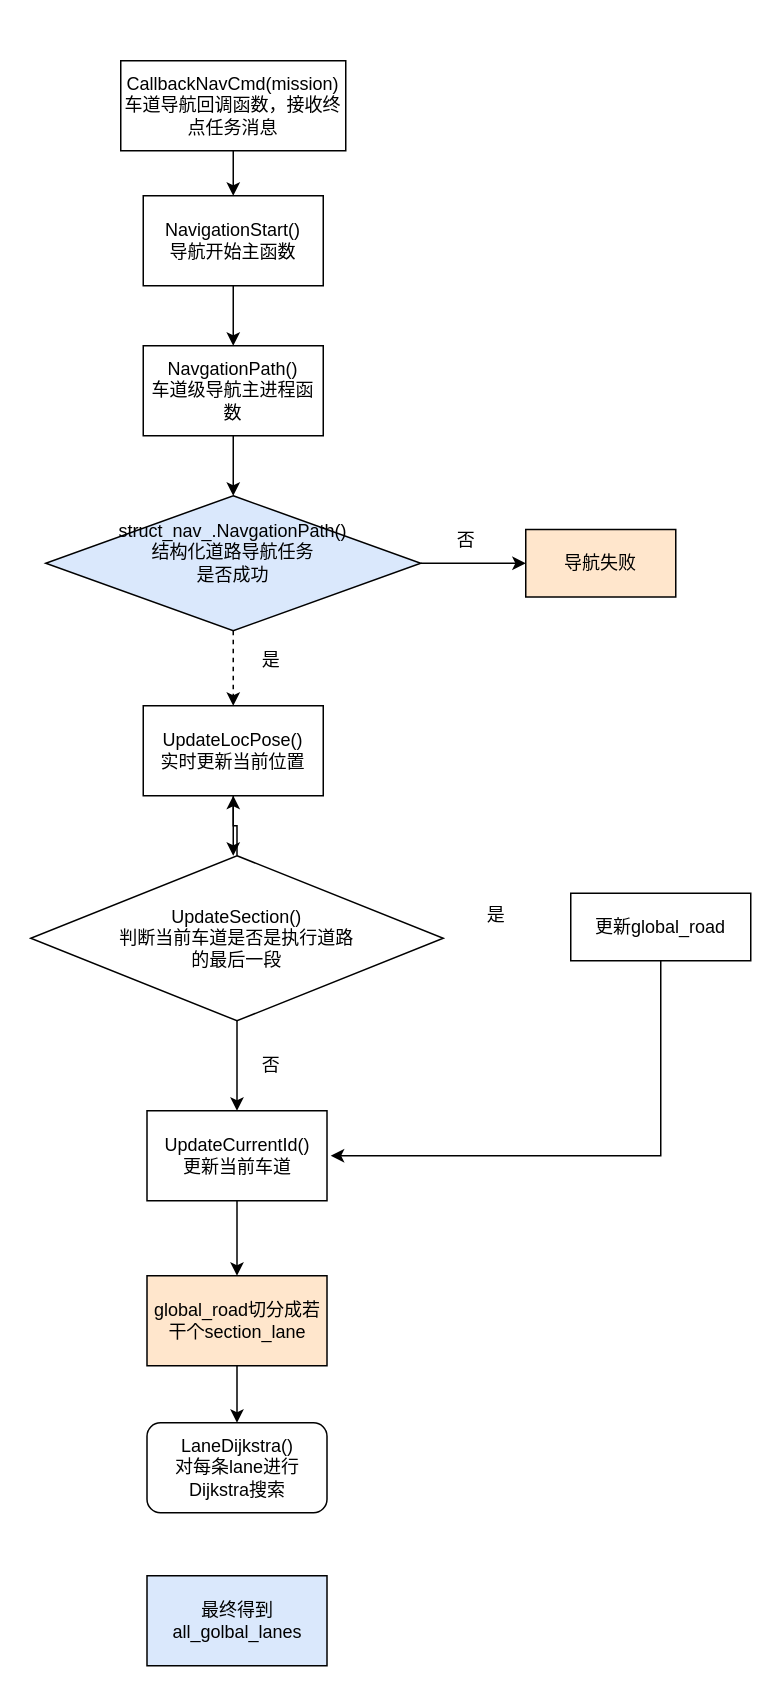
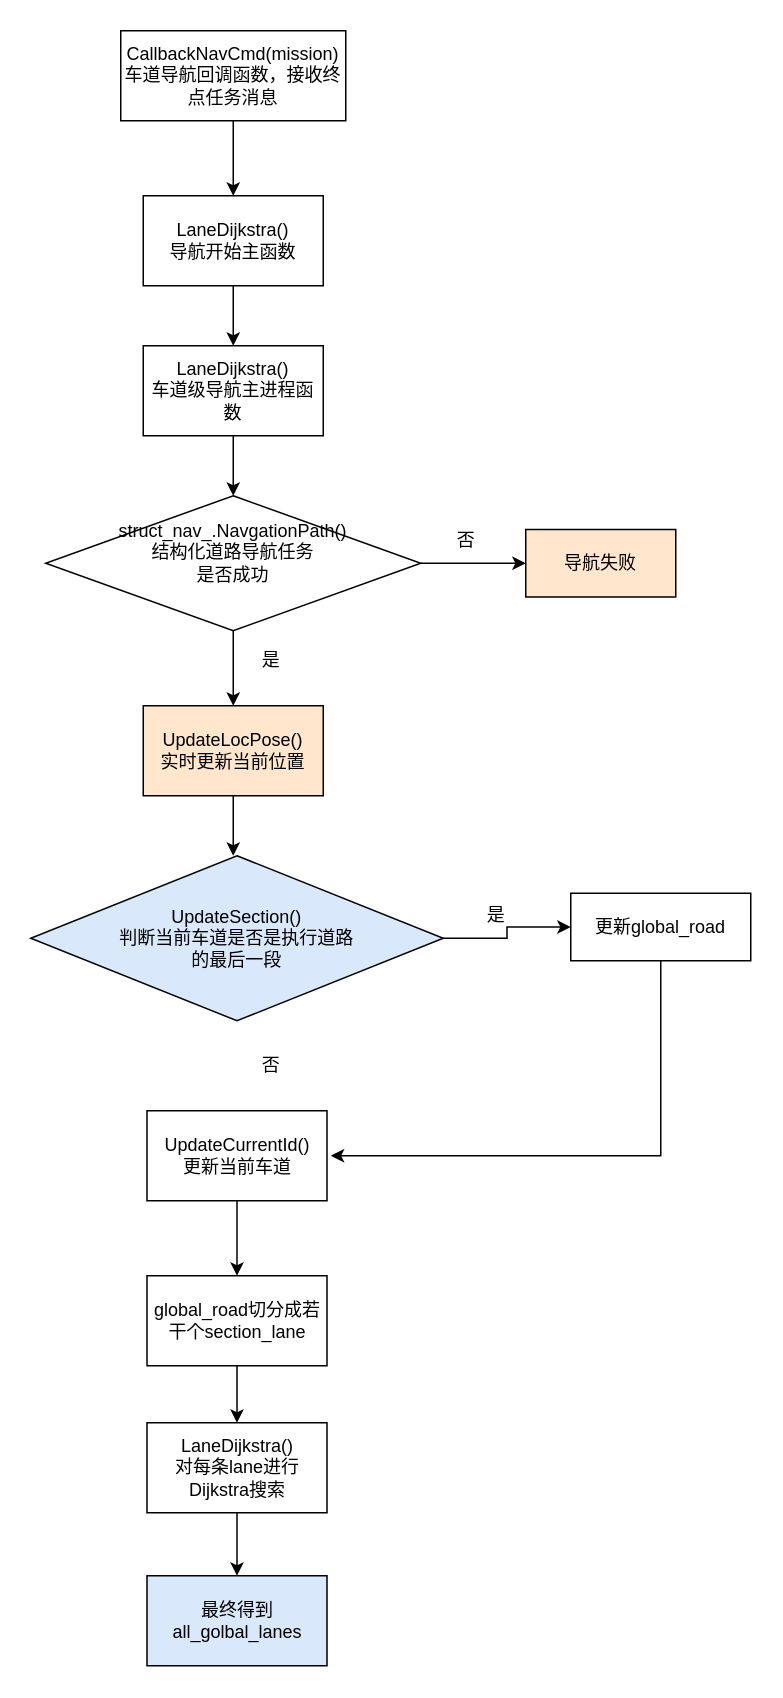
node "CallbackNavCmd(mission) 车道导航回调函数，接收终点任务消息": moved (233, 106) -> (233, 76)
node "NavigationStart() 导航开始主函数": label "NavigationStart() 导航开始主函数" -> "LaneDijkstra() 导航开始主函数"
node "NavgationPath() 车道级导航主进程函数": label "NavgationPath() 车道级导航主进程函数" -> "LaneDijkstra() 车道级导航主进程函数"
node "struct_nav_.NavgationPath() 结构化道路导航任务 是否成功": fillcolor #dae8fc -> #ffffff
edge "struct_nav_.NavgationPath() 结构化道路导航任务 是否成功" -> "UpdateLocPose() 实时更新当前位置": style dashed -> solid
node "UpdateLocPose() 实时更新当前位置": fillcolor #ffffff -> #ffe6cc
edge "UpdateSection() 判断当前车道是否是执行道路 的最后一段" -> "UpdateLocPose() 实时更新当前位置": now "UpdateSection() 判断当前车道是否是执行道路 的最后一段" -> "更新global_road"
node "UpdateSection() 判断当前车道是否是执行道路 的最后一段": fillcolor #ffffff -> #dae8fc
edge "UpdateSection() 判断当前车道是否是执行道路 的最后一段" -> "UpdateCurrentId() 更新当前车道": removed
node "global_road切分成若干个section_lane": fillcolor #ffe6cc -> #ffffff
node "LaneDijkstra() 对每条lane进行Dijkstra搜索": shape rounded rectangle -> rectangle
edge "LaneDijkstra() 对每条lane进行Dijkstra搜索" -> "最终得到all_golbal_lanes": added
